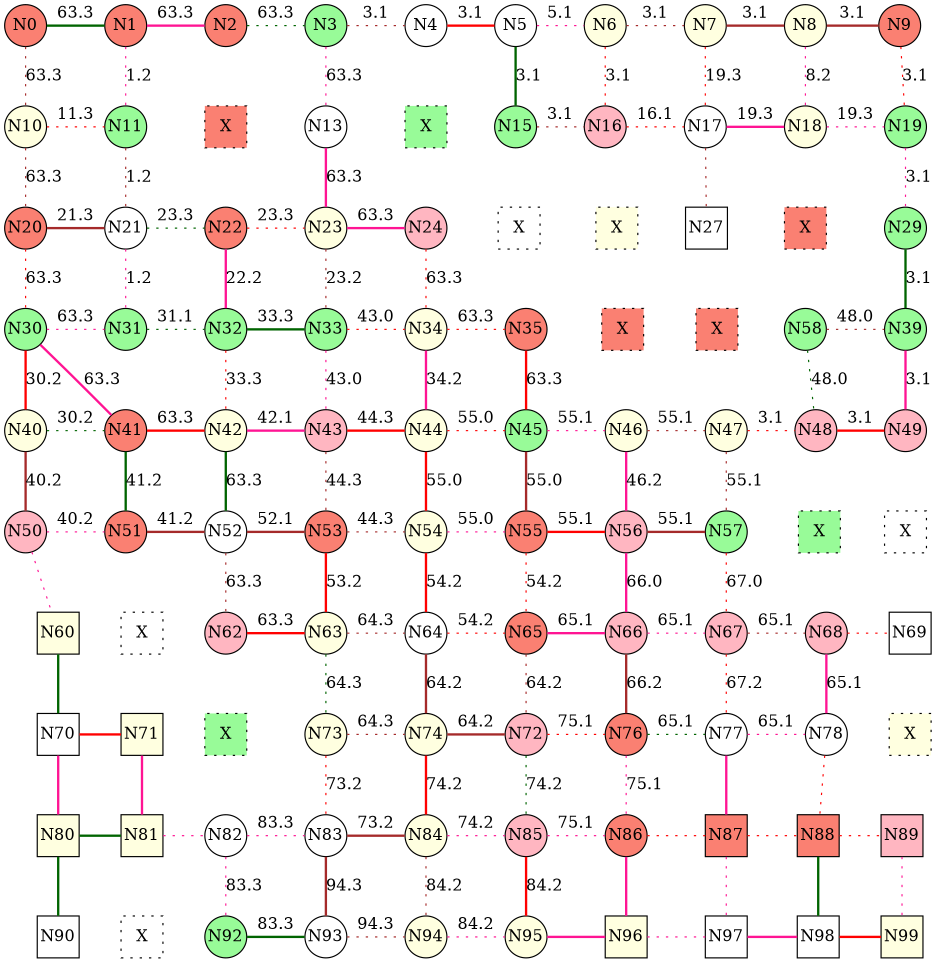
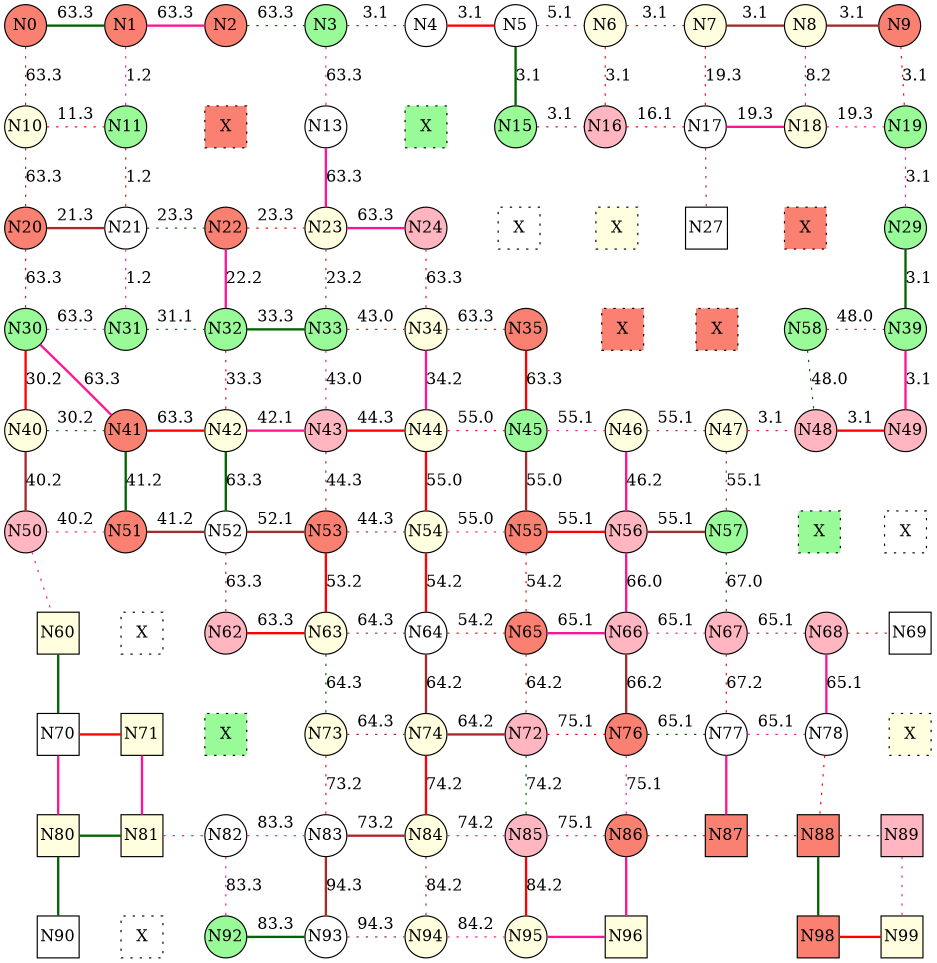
edge "N57" -- "N67": color red -> darkgreen
node "N97": removed
node "N98": fillcolor white -> salmon
